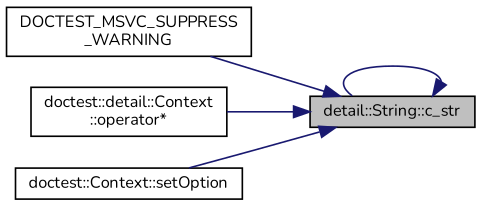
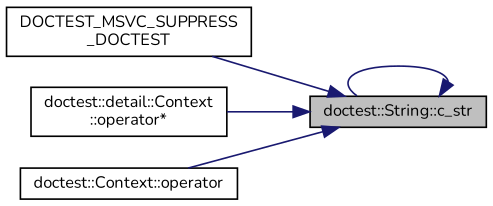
node "DOCTEST_MSVC_SUPPRESS _WARNING": label "DOCTEST_MSVC_SUPPRESS _WARNING" -> "DOCTEST_MSVC_SUPPRESS _DOCTEST"
node "detail::String::c_str": label "detail::String::c_str" -> "doctest::String::c_str"
node "doctest::Context::setOption": label "doctest::Context::setOption" -> "doctest::Context::operator"
